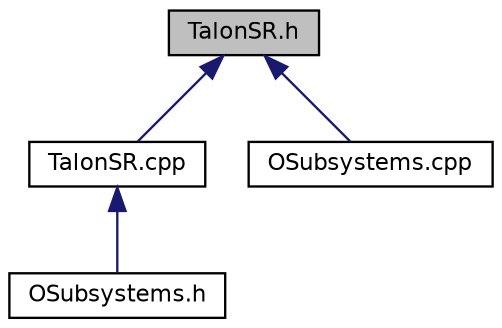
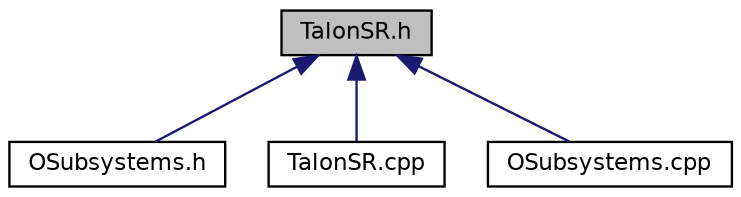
edge "OSubsystems.h" -> "TalonSR.cpp": now "OSubsystems.h" -> "TalonSR.h"
